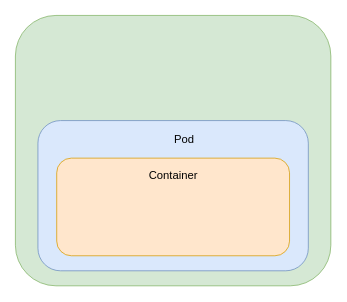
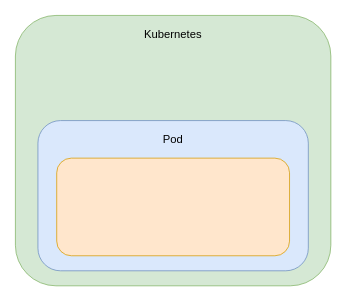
node "Kubernetes": added
node "Pod": moved (184, 139) -> (173, 139)
node "Container": removed
